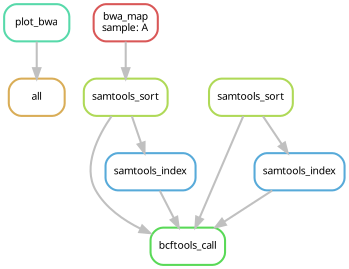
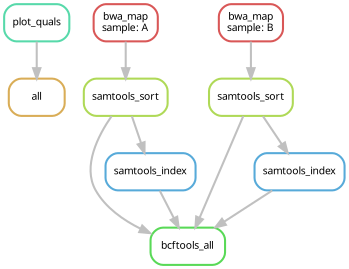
node "plot_bwa": label "plot_bwa" -> "plot_quals"
node "bwa_map sample: B": added
node "bcftools_call": label "bcftools_call" -> "bcftools_all"
